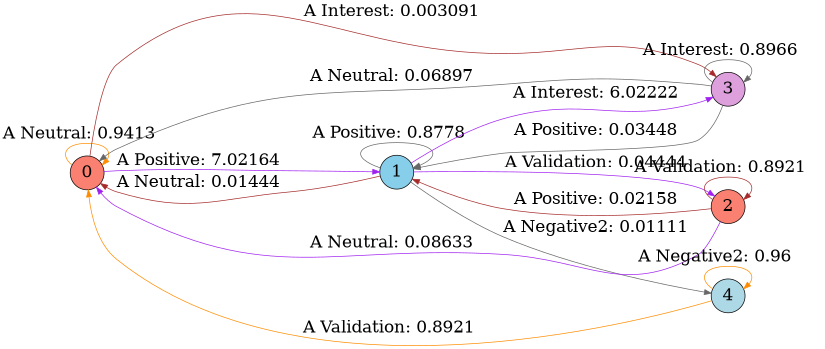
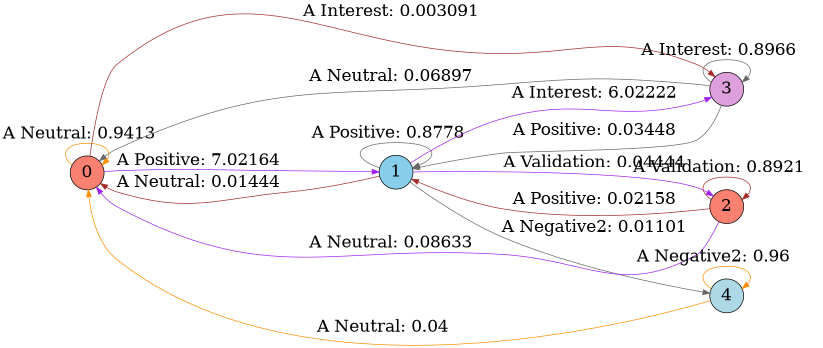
edge "1" -> "4": label "A Negative2: 0.01111  " -> "A Negative2: 0.01101  "
edge "4" -> "0": label "A Validation: 0.8921   " -> "A Neutral: 0.04     "
